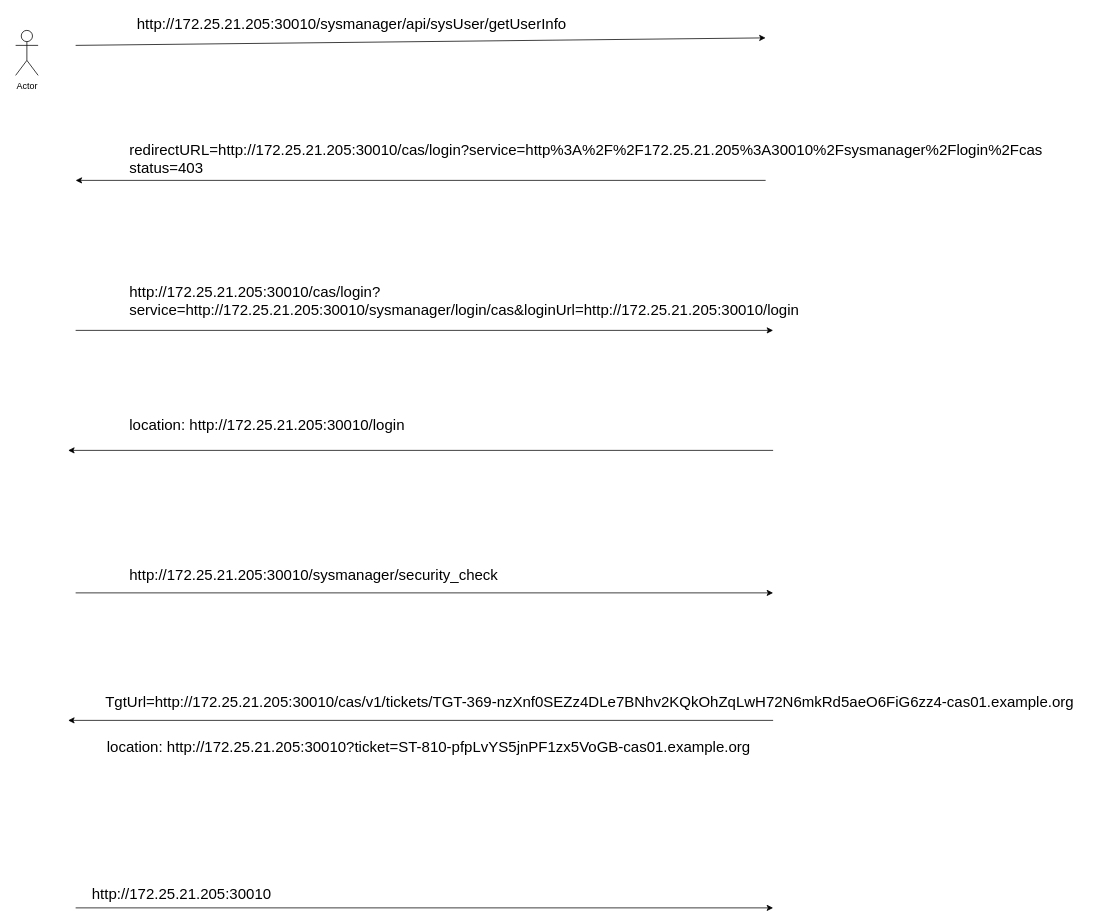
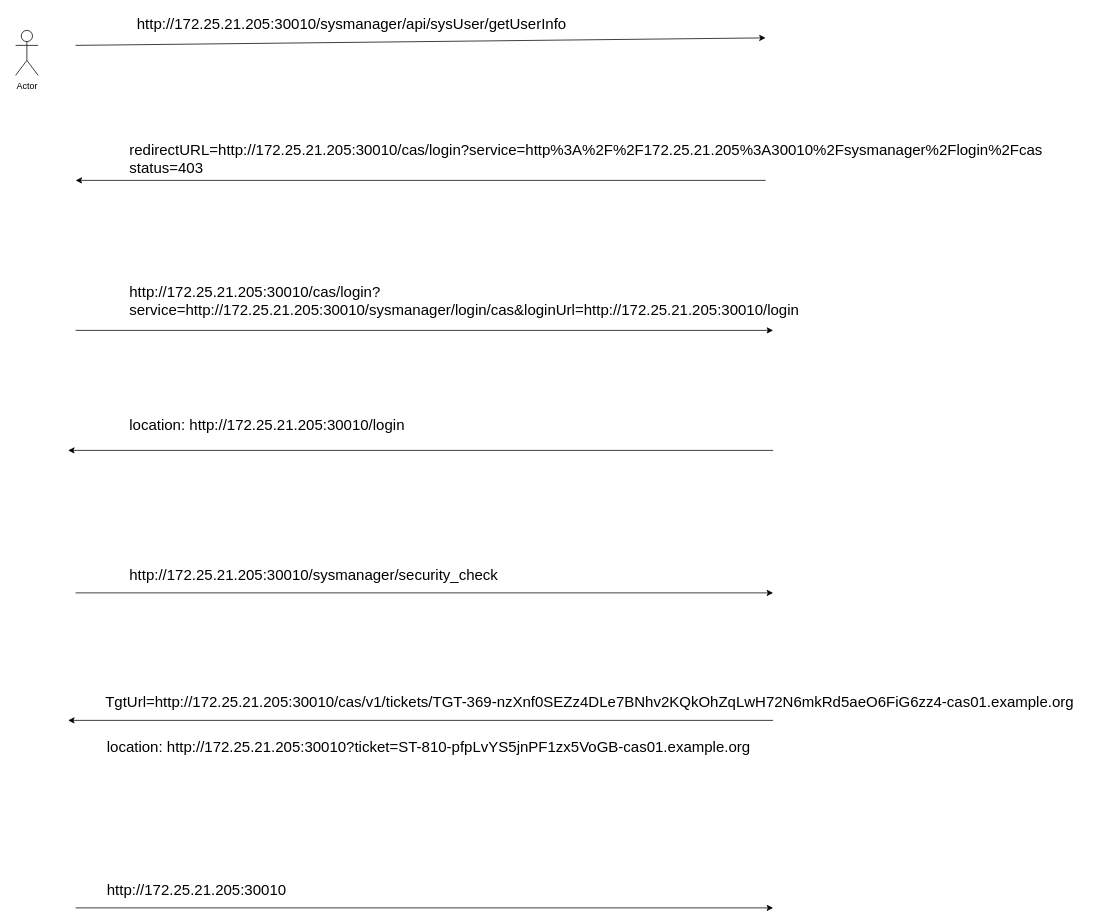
node "http://172.25.21.205:30010": moved (184, 893) -> (199, 889)
